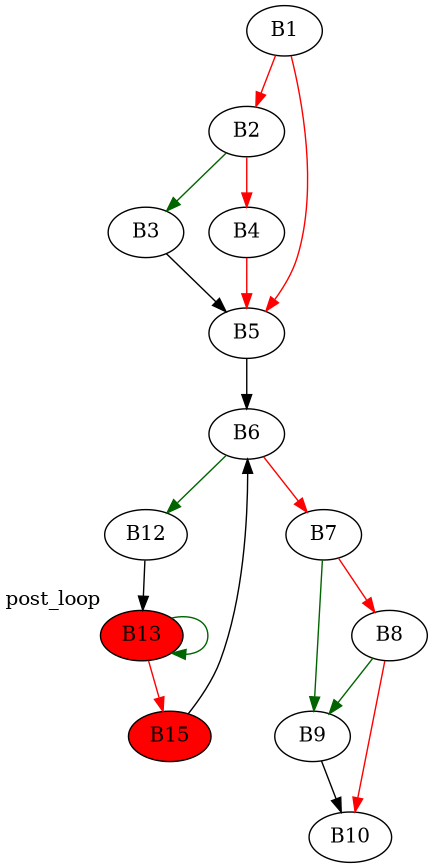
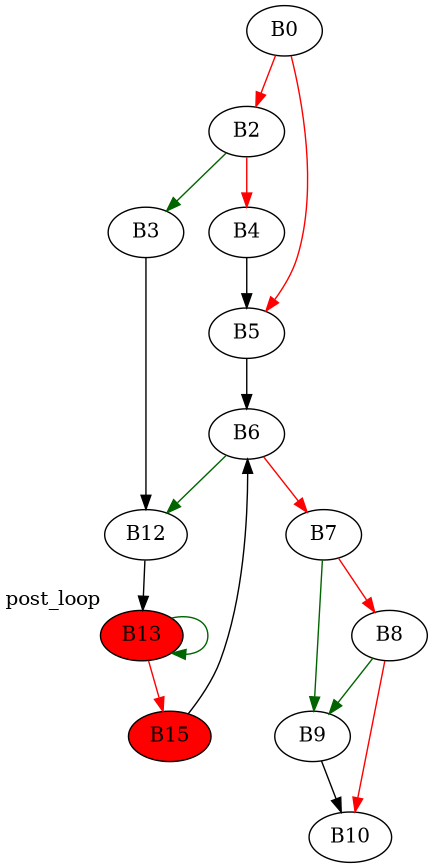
node "B1": label "B1" -> "B0"
edge "B4" -> "B5": color red -> black
edge "B3" -> "B5": now "B3" -> "B12"
